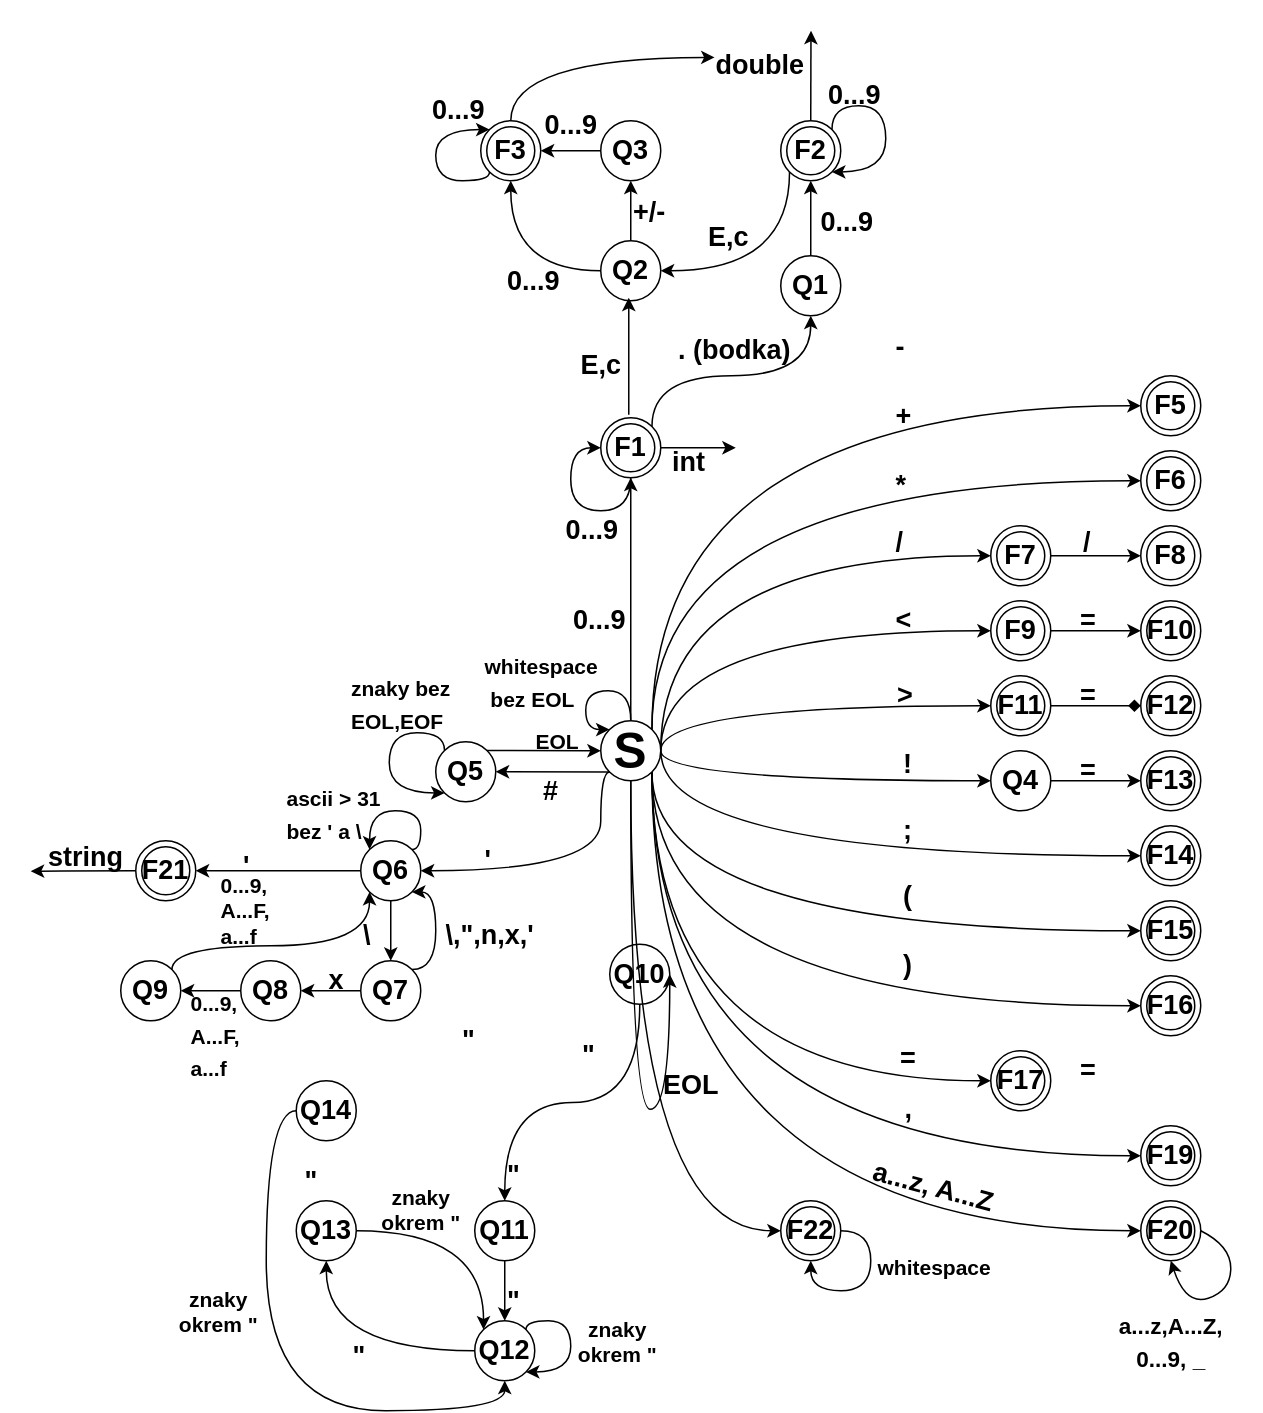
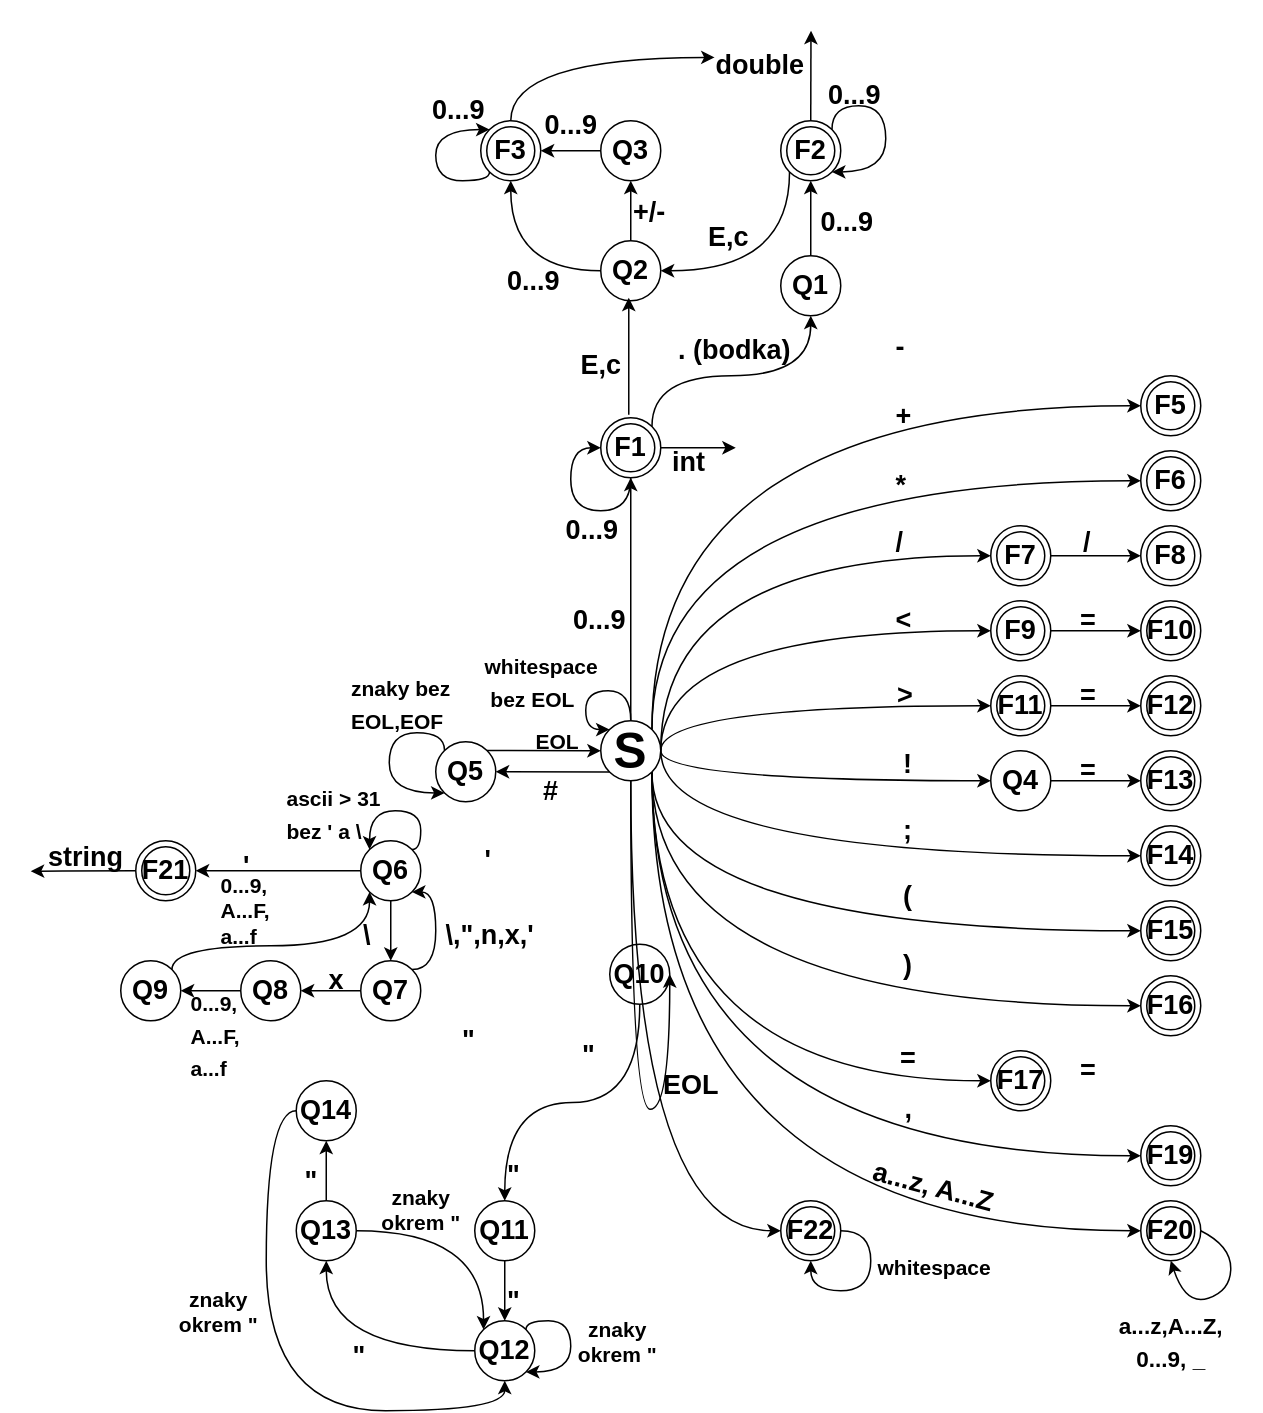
edge "F11" -> "F12": arrowhead diamond -> classic
edge "S" -> "Q6": removed
edge "Q13" -> "Q14": added
